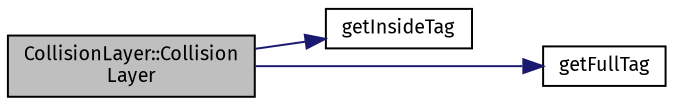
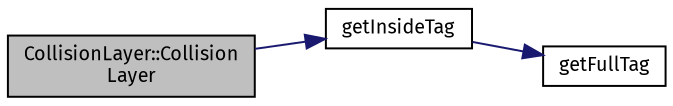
edge "CollisionLayer::Collision Layer" -> "getFullTag": now "getInsideTag" -> "getFullTag"
